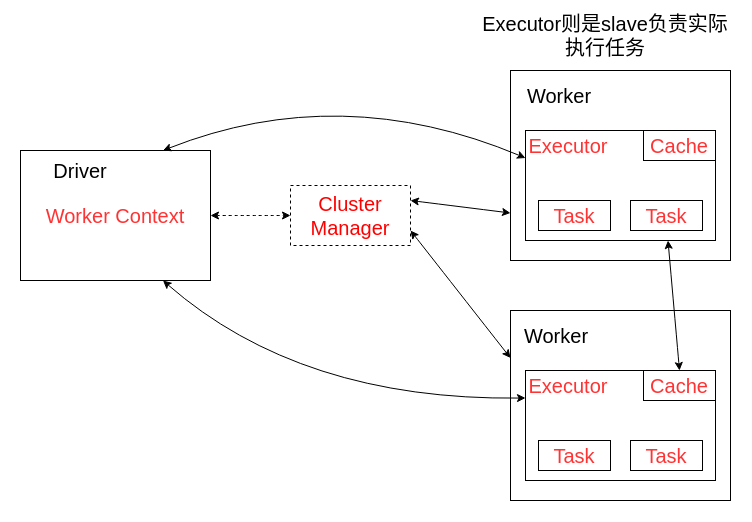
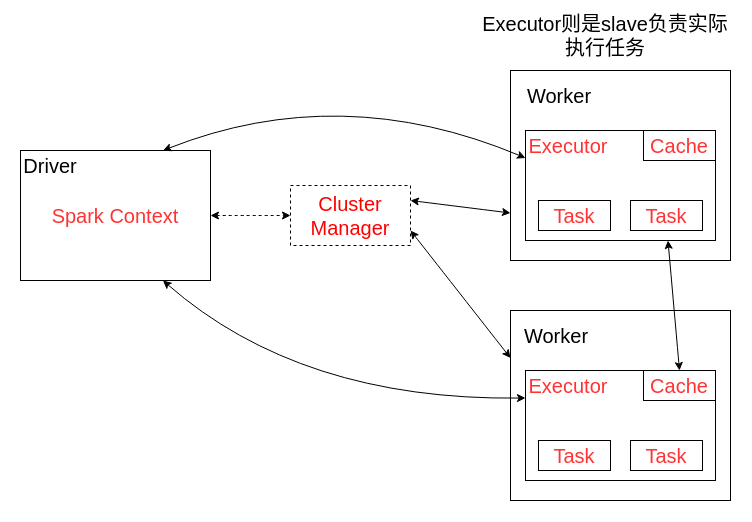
node "Driver": moved (81, 171) -> (51, 166)
node "Worker Context": label "Worker Context" -> "Spark Context"
